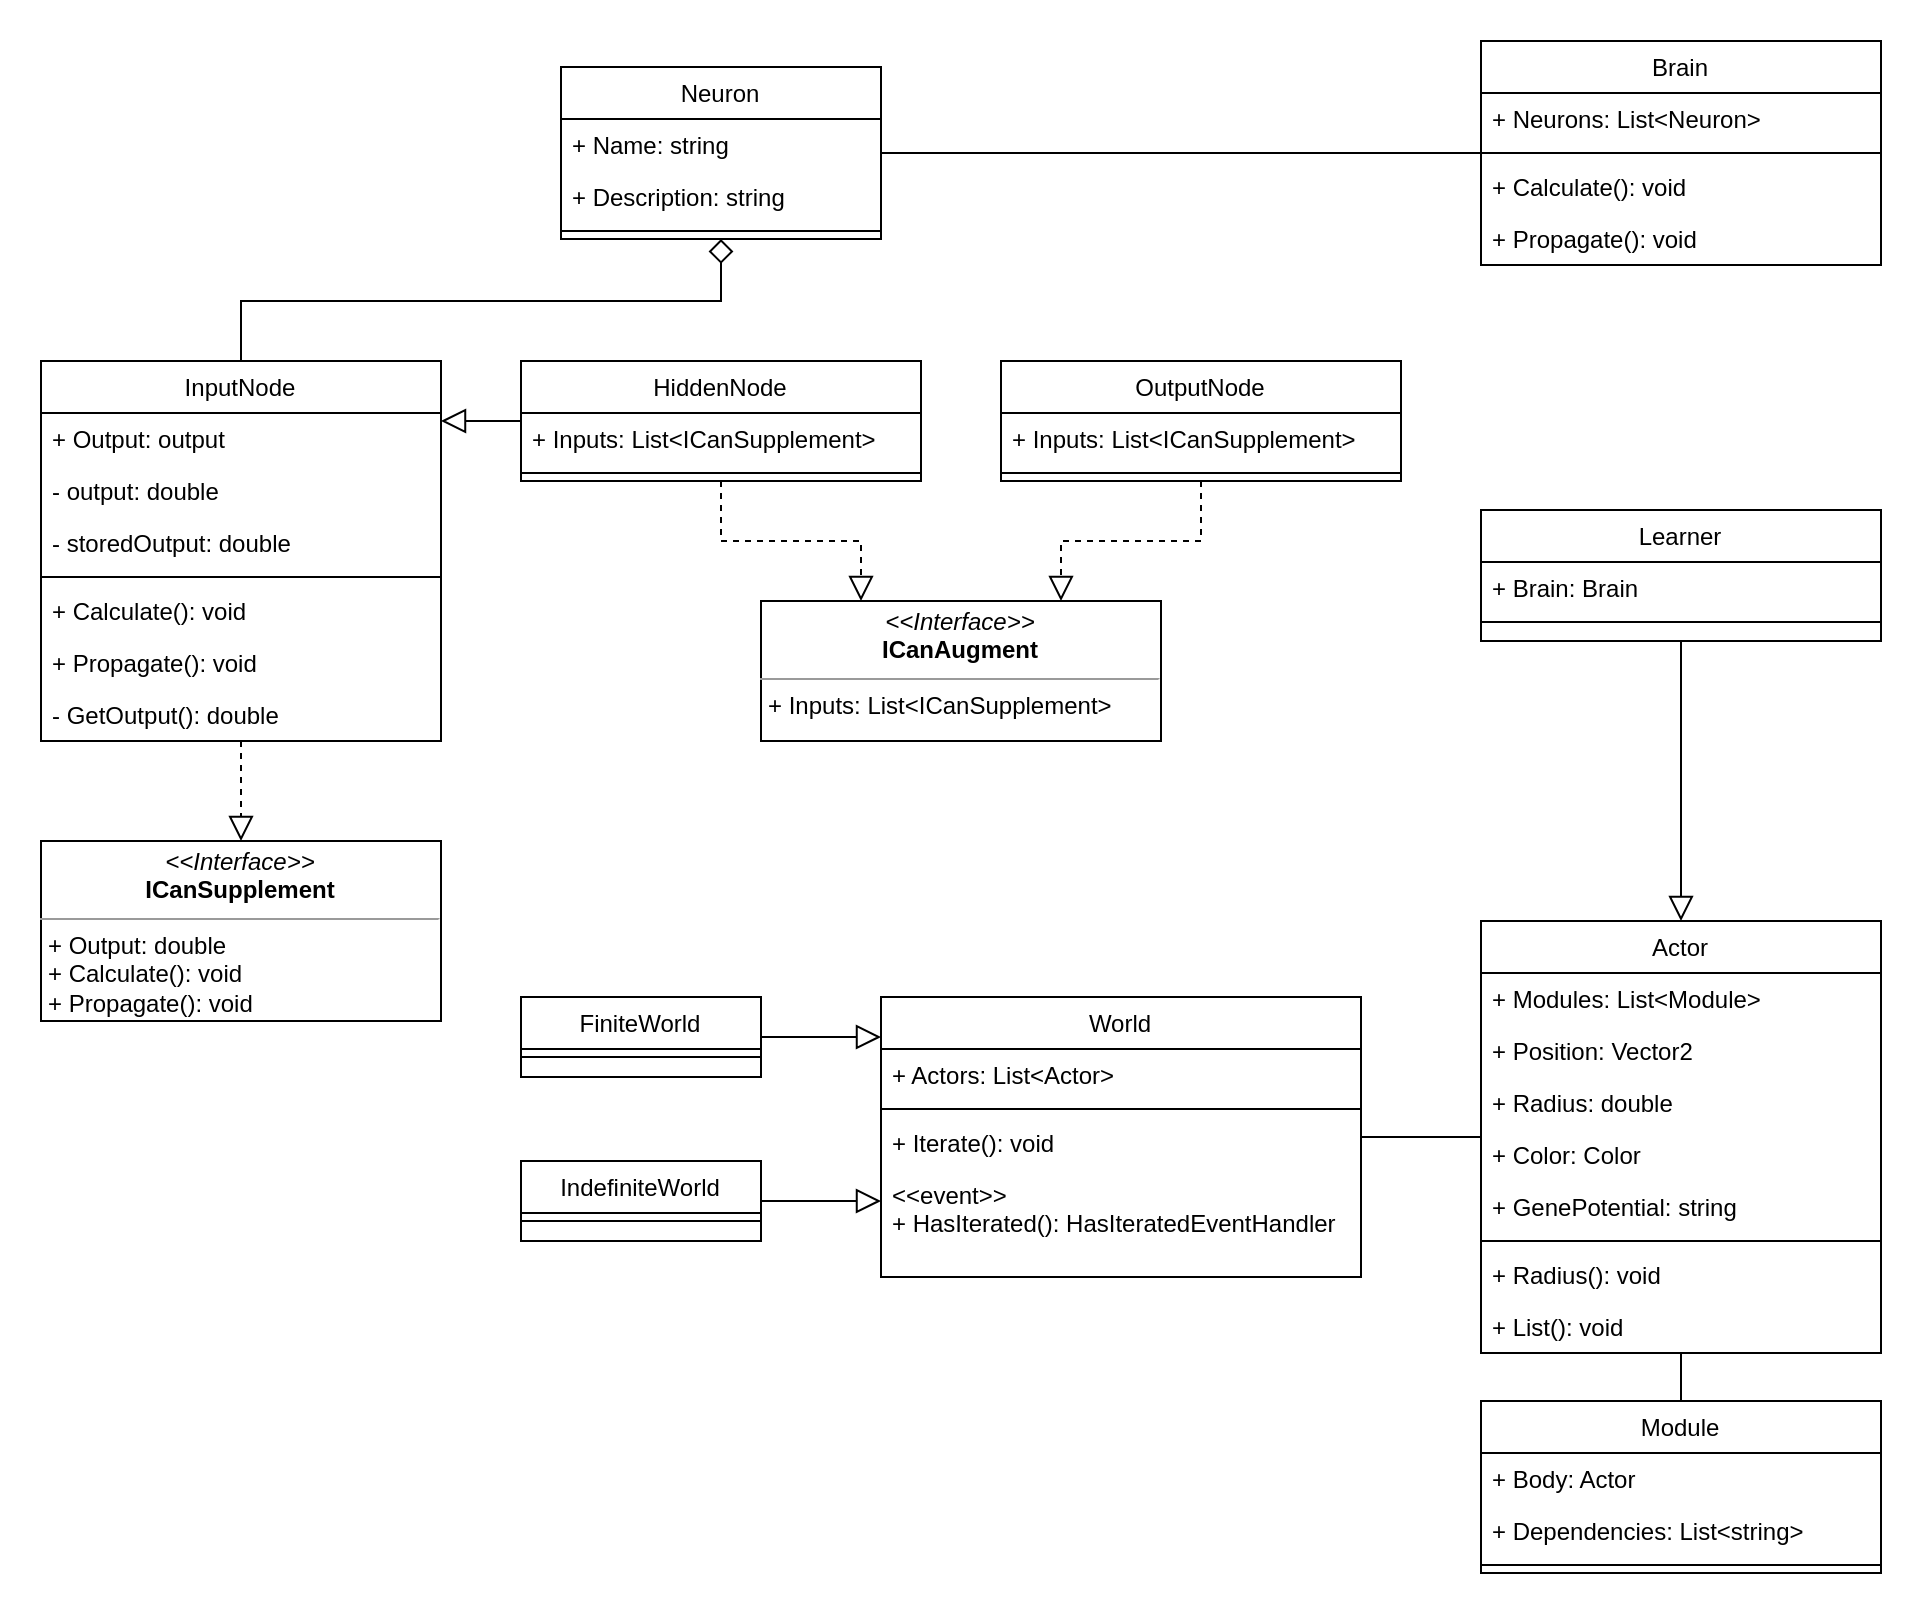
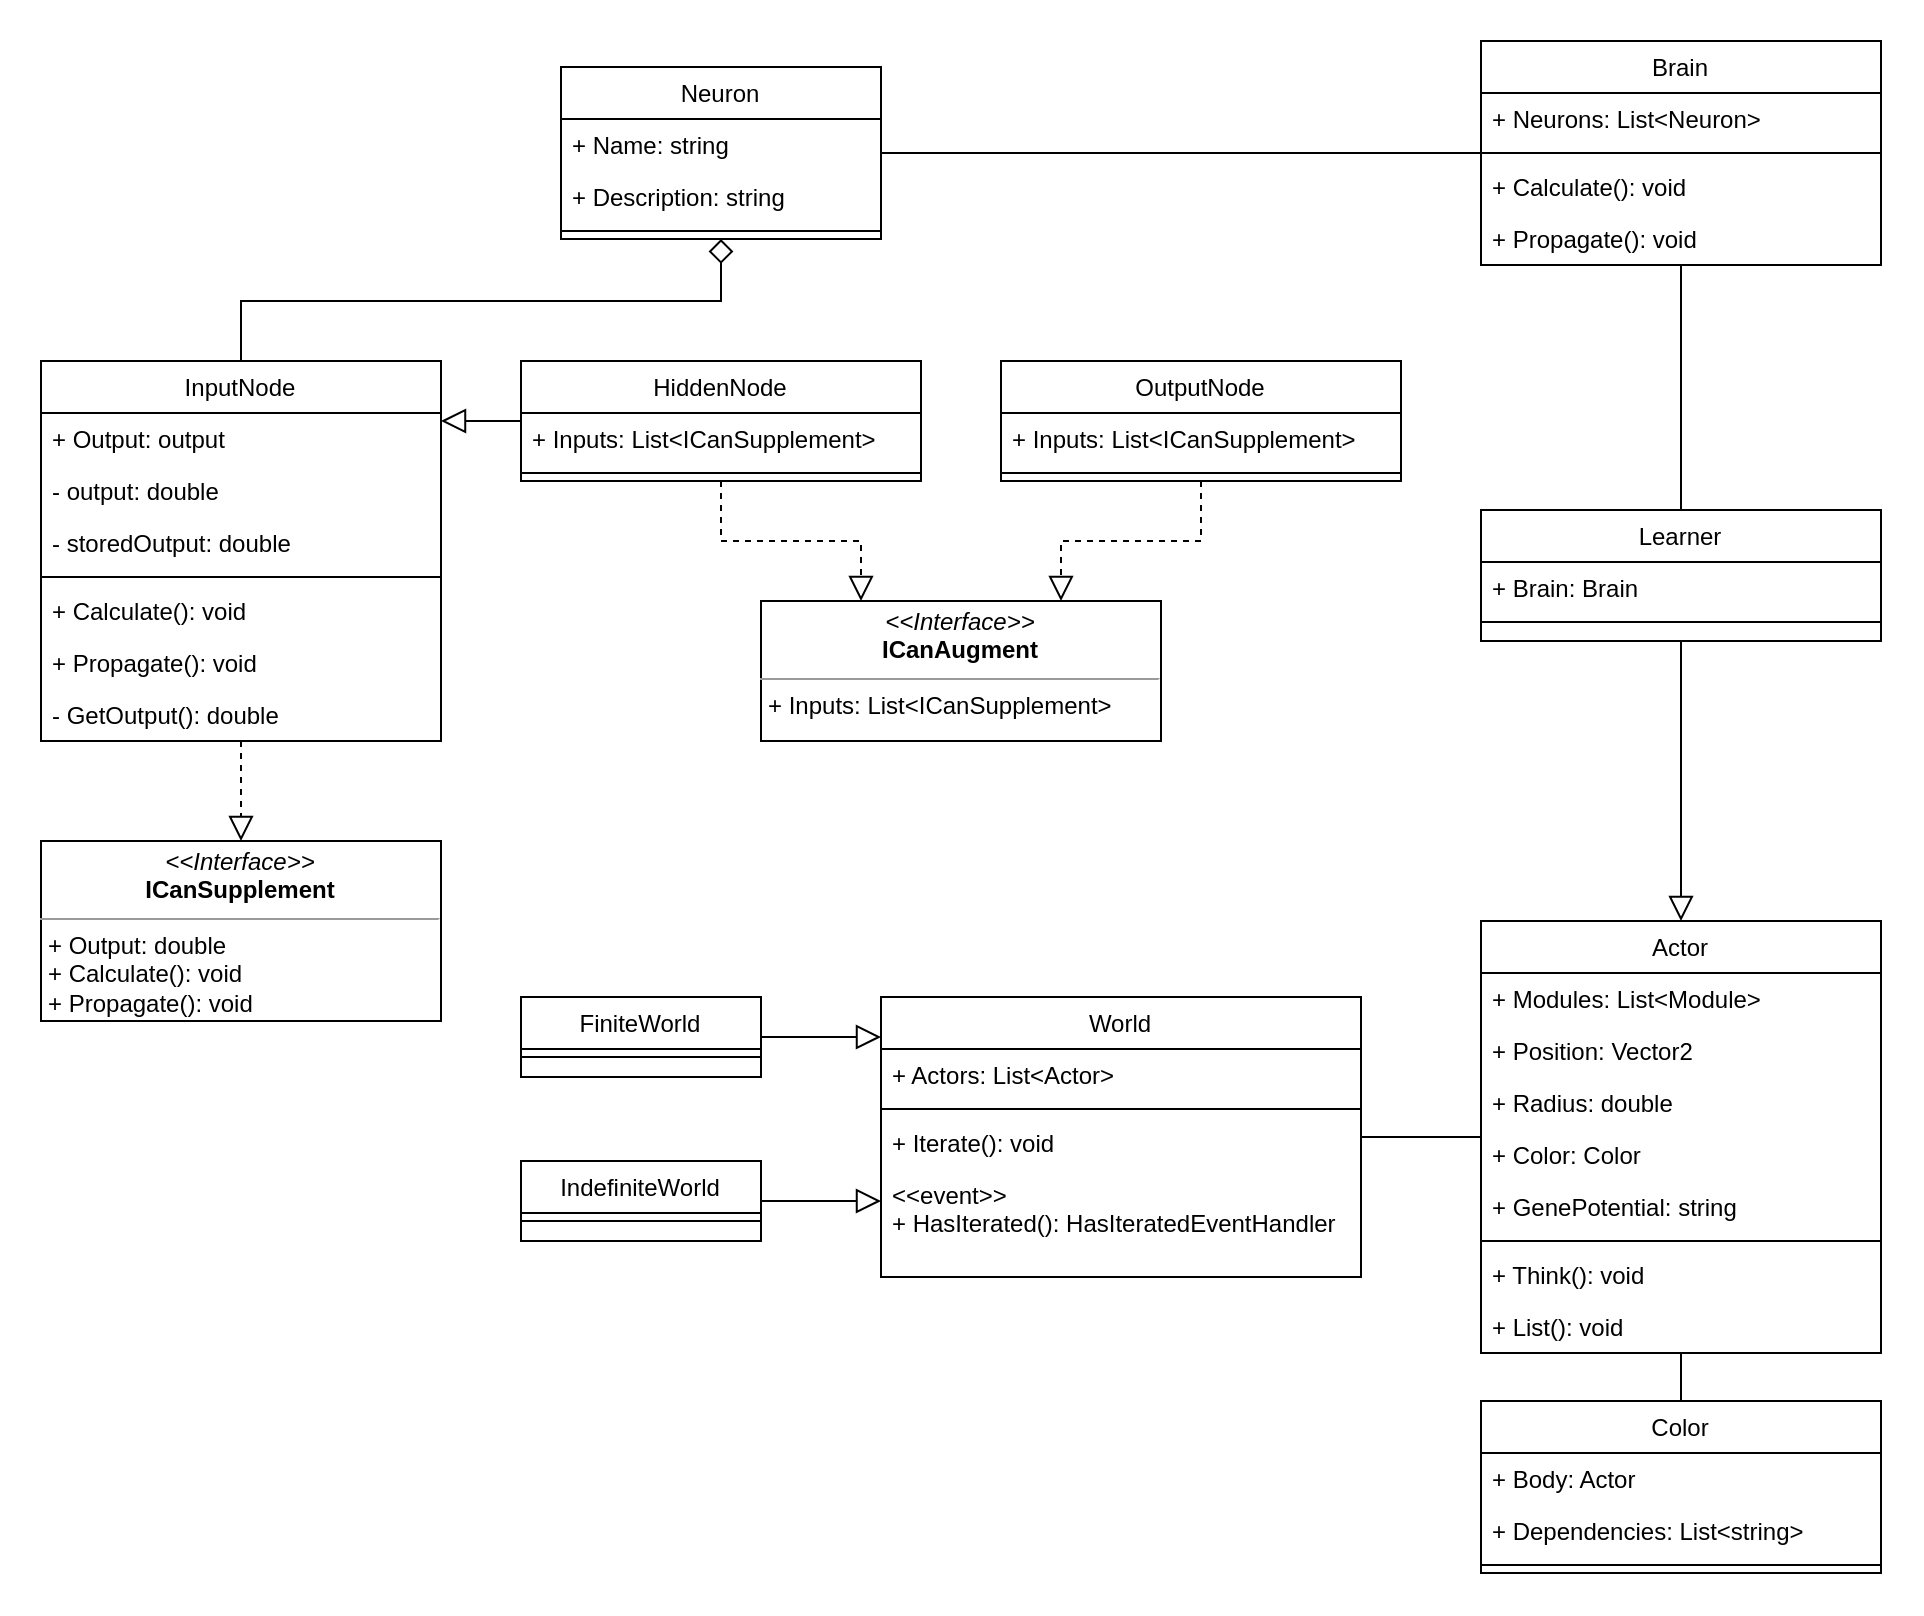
edge "Brain" -- "Learner": added
node "+ Radius(): void": label "+ Radius(): void" -> "+ Think(): void"
node "Module": label "Module" -> "Color"
